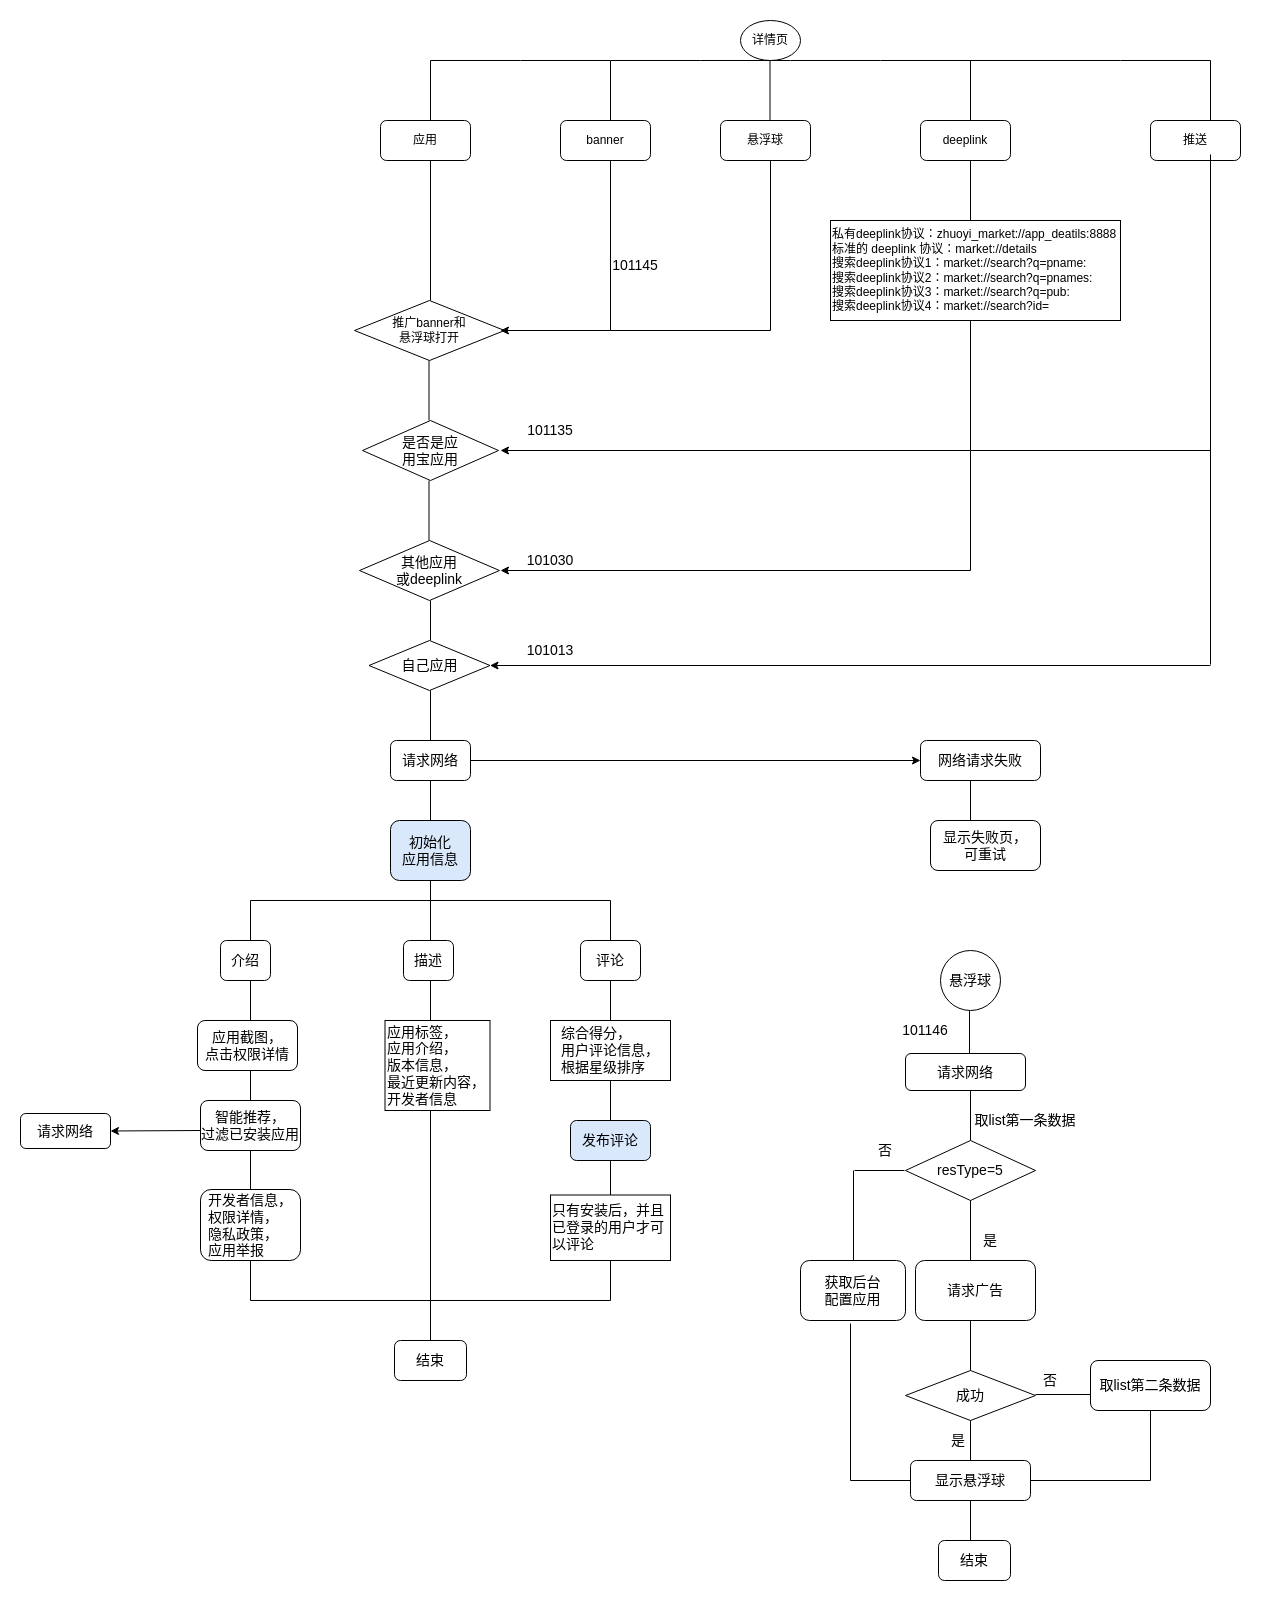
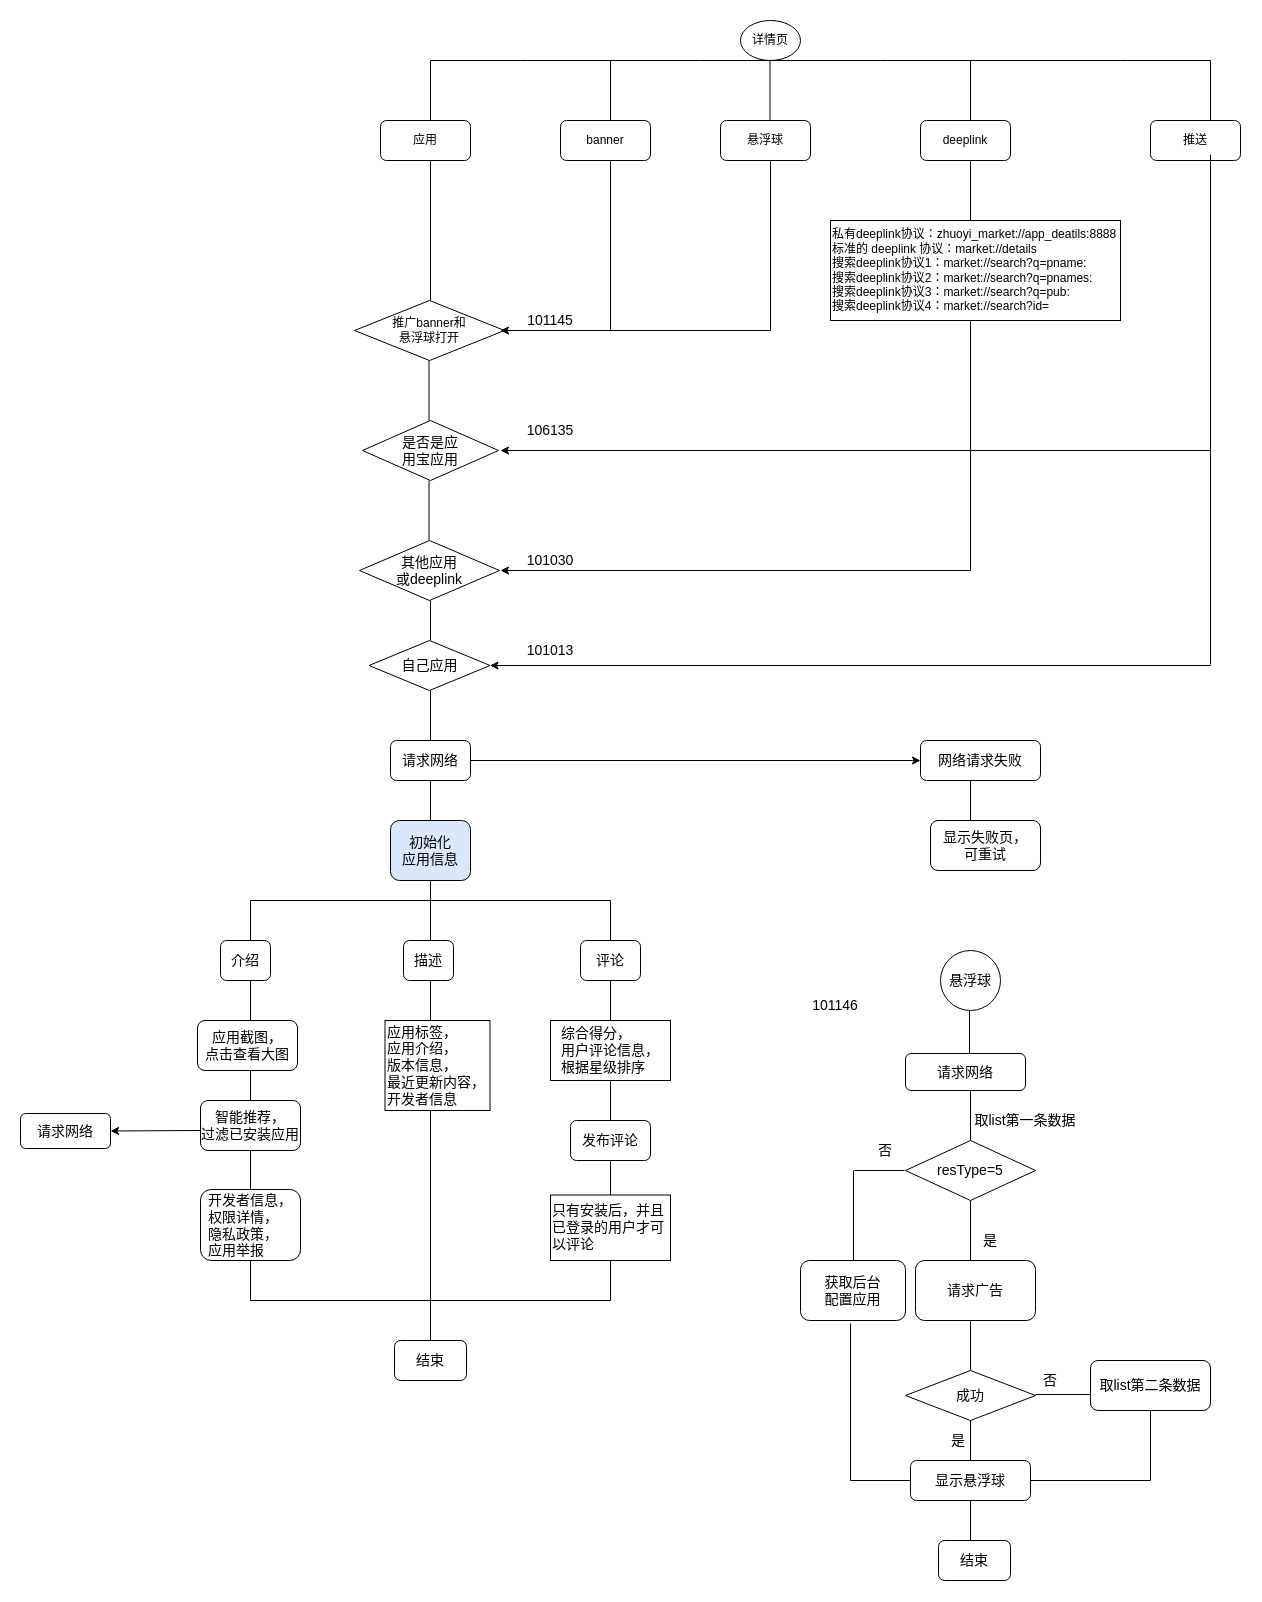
node "101145": moved (636, 266) -> (551, 321)
node "101135": label "101135" -> "106135"
node "101146": moved (926, 1031) -> (836, 1006)
node "应用截图， 点击权限详情": label "应用截图， 点击权限详情" -> "应用截图， 点击查看大图"
node "发布评论": fillcolor #dae8fc -> #ffffff
